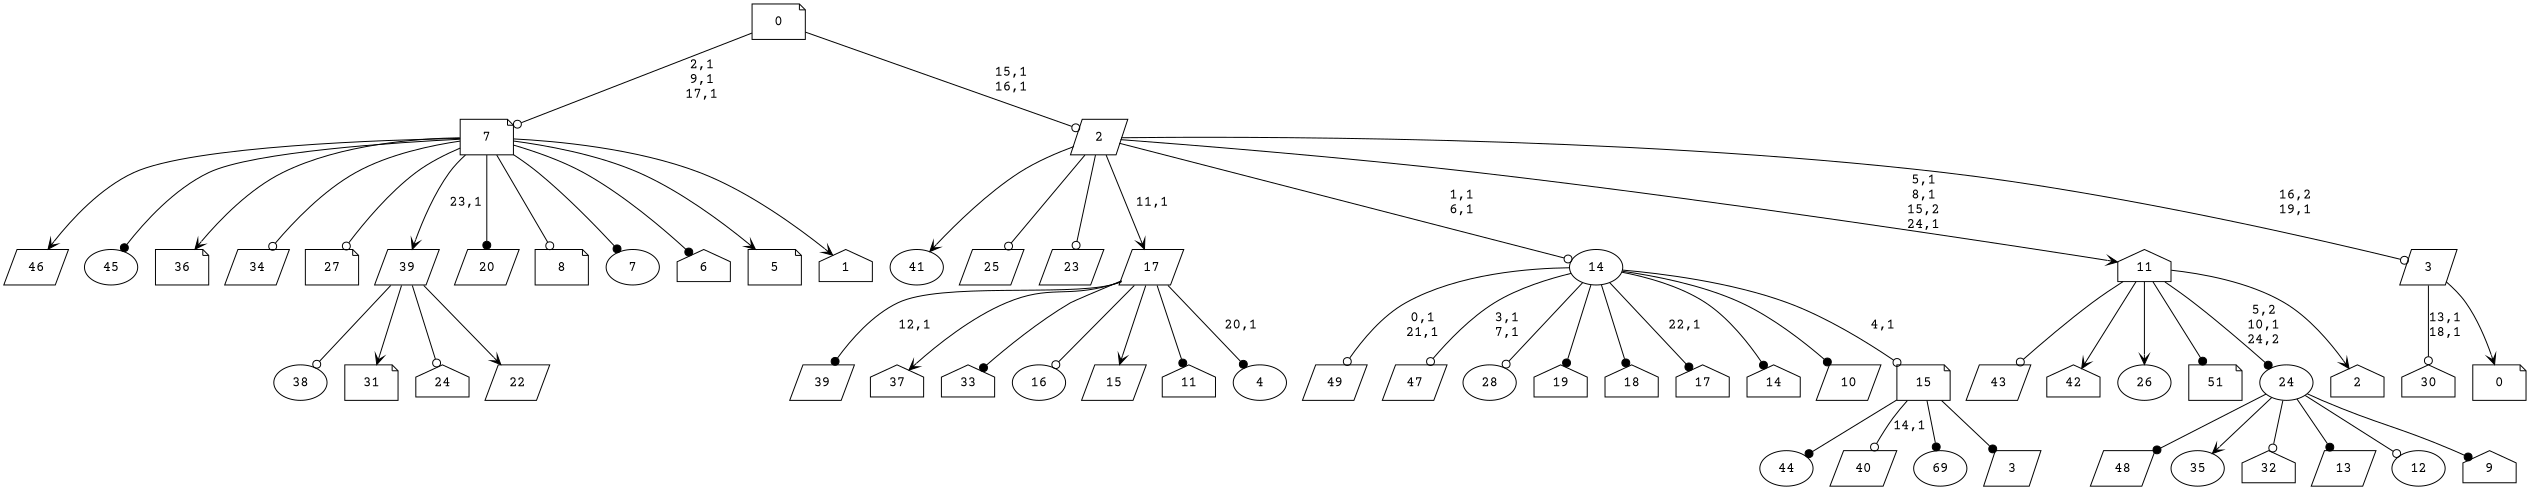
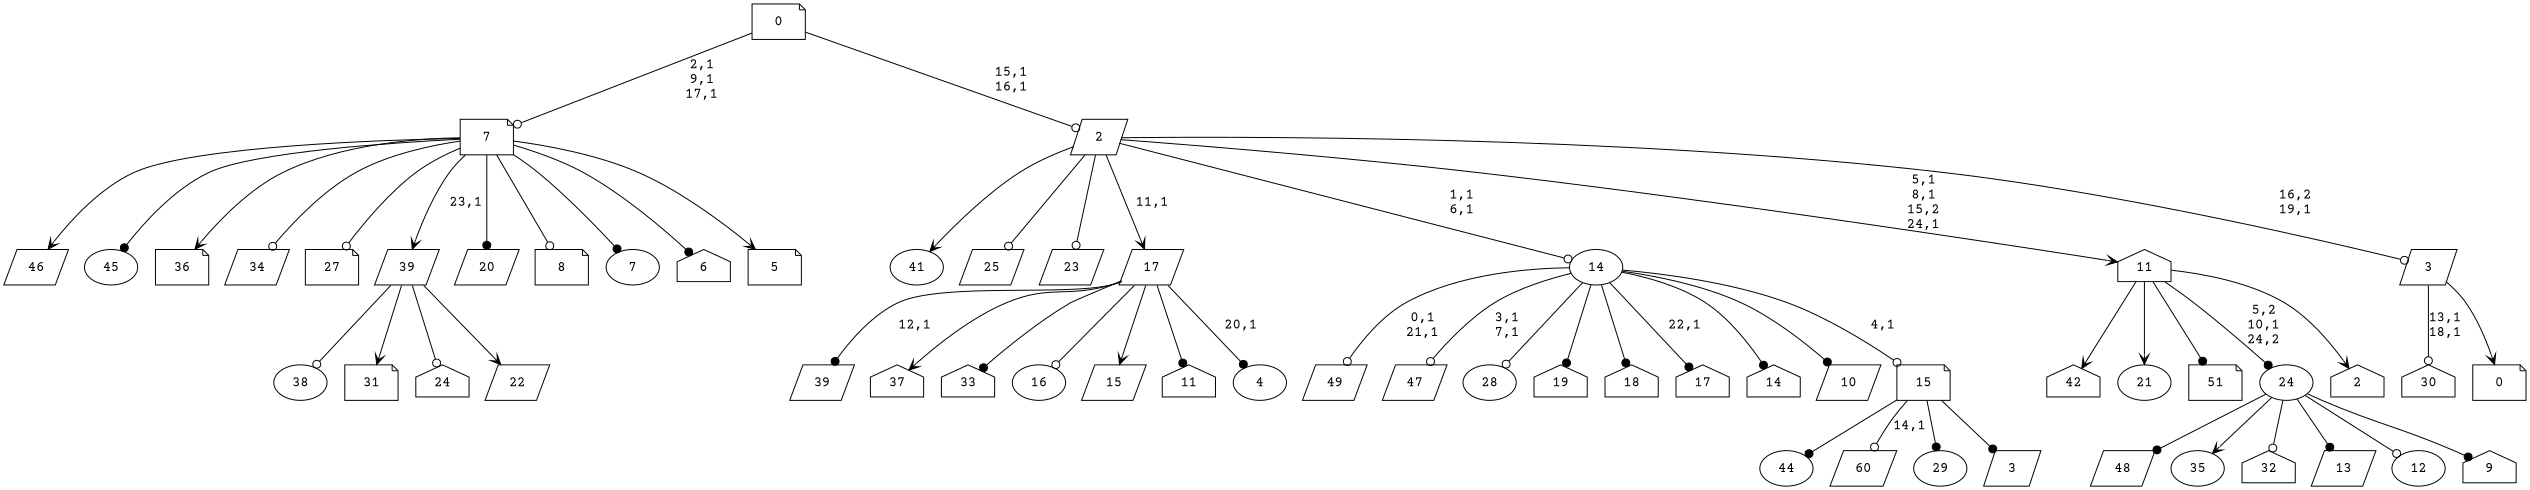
node "1": removed
node "43": removed
node "26": label "26" -> "21"
node "40": label "40" -> "60"
node "69": label "69" -> "29"
